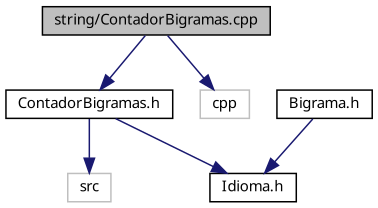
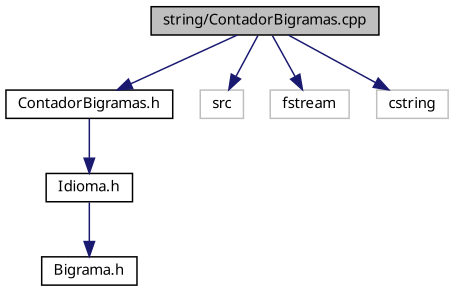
node "cpp": label "cpp" -> "fstream"
node "cstring": added
edge "ContadorBigramas.h" -> "src": now "string/ContadorBigramas.cpp" -> "src"
edge "Bigrama.h" -> "Idioma.h": reversed
